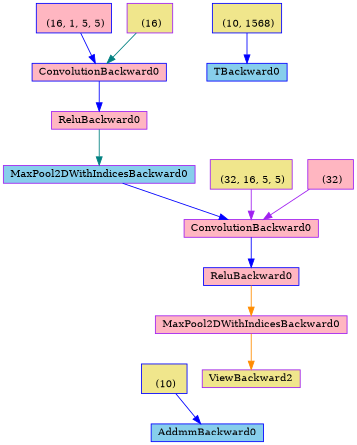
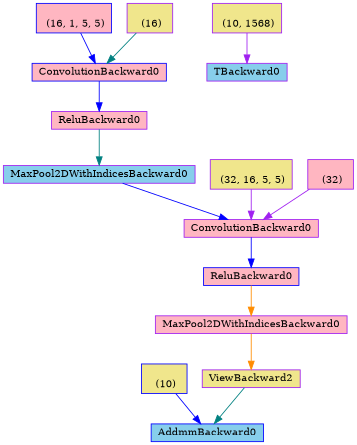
node "(10, 1568)": color blue -> purple
edge "(10, 1568)" -> "TBackward0": color blue -> purple
node "TBackward0": color blue -> purple
edge "ViewBackward2" -> "AddmmBackward0": added
